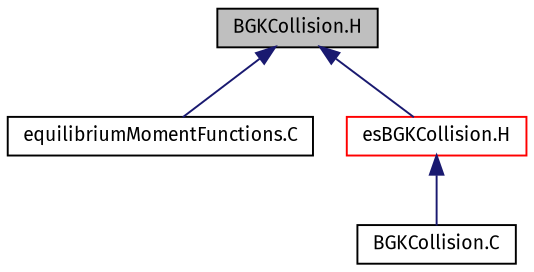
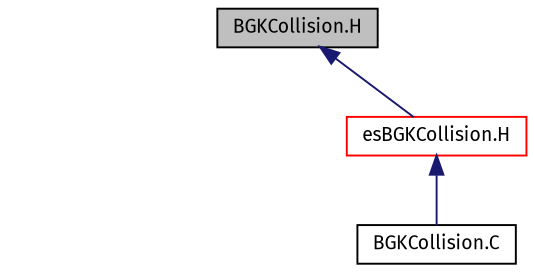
node "equilibriumMomentFunctions.C": removed
